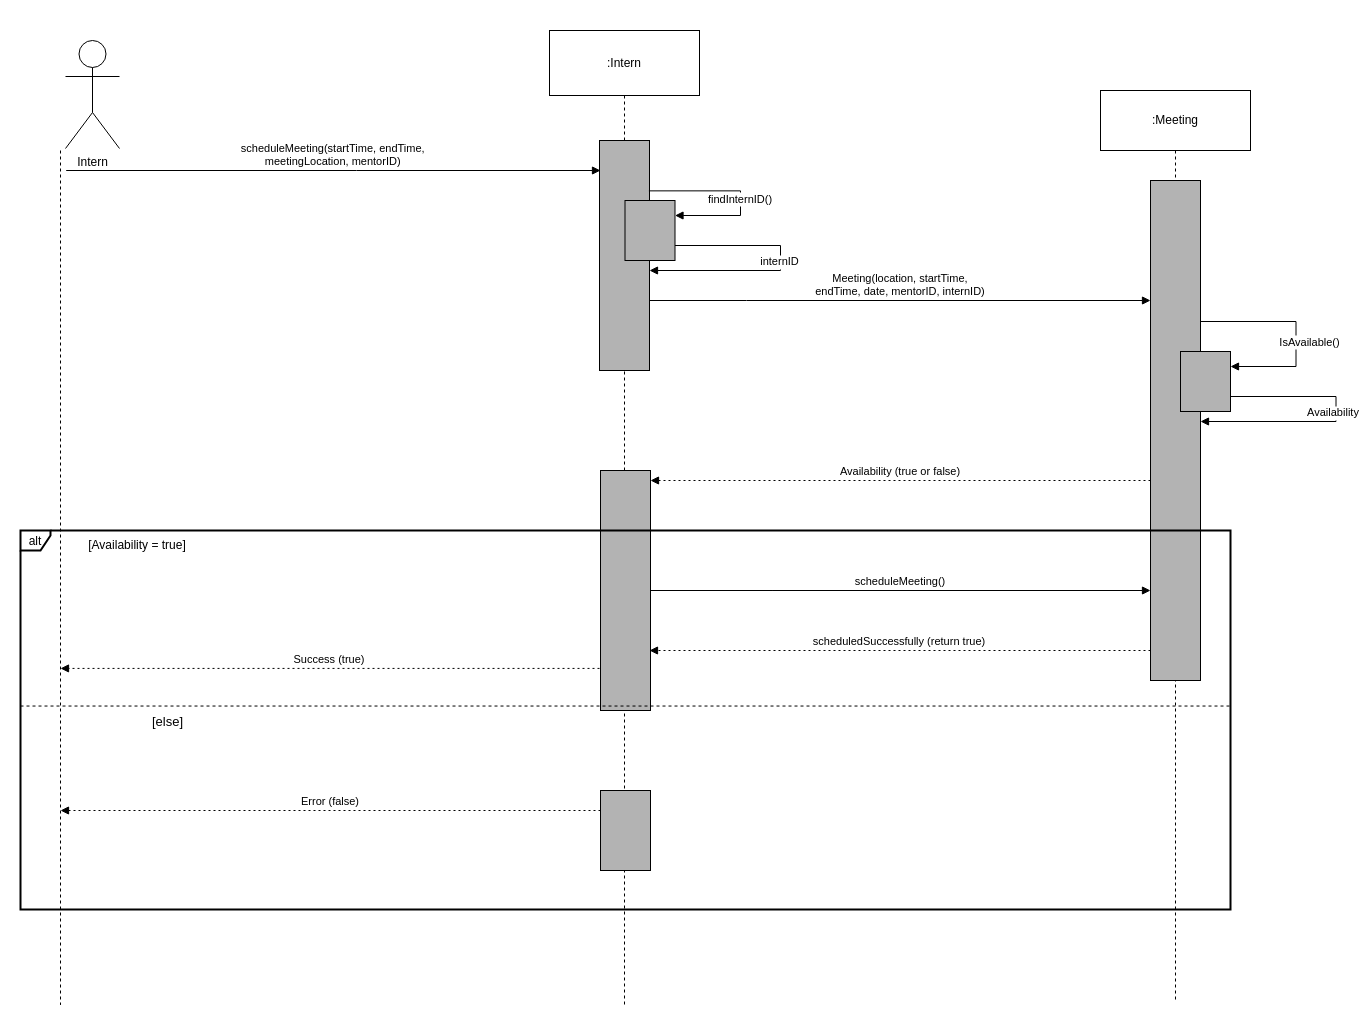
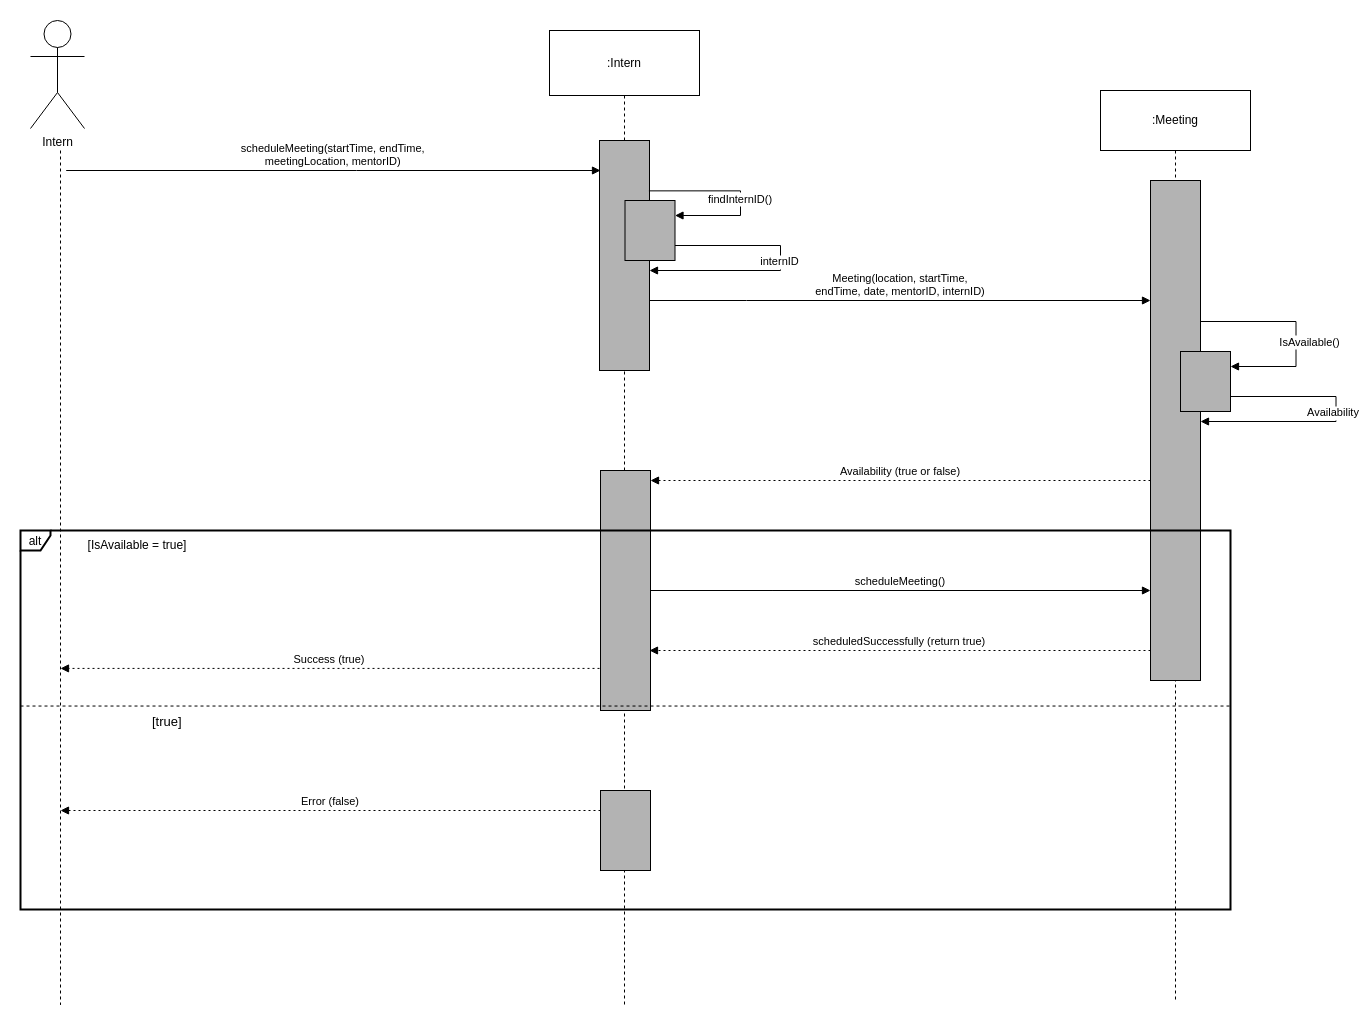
node "Intern": moved (93, 95) -> (58, 75)
node "[Availability = true]": label "[Availability = true]" -> "[IsAvailable = true]"
node "[else]": label "[else]" -> "[true]"
